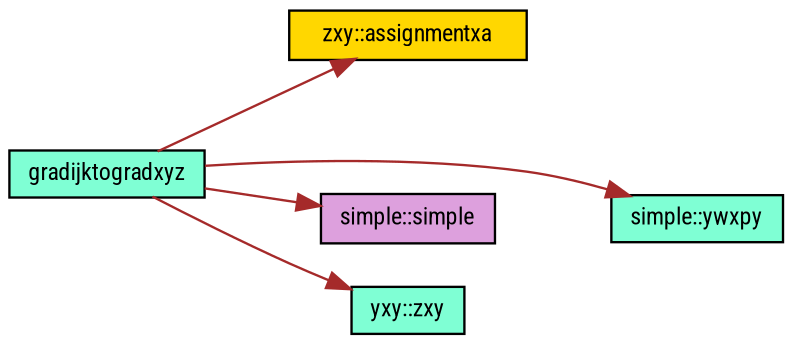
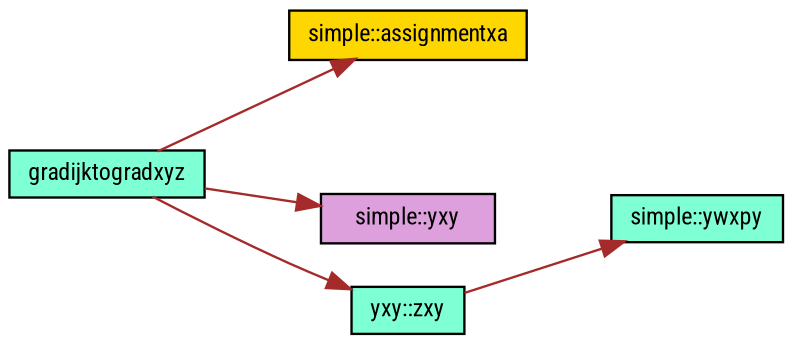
node "zxy::assignmentxa": label "zxy::assignmentxa" -> "simple::assignmentxa"
edge "gradijktogradxyz" -> "simple::ywxpy": now "yxy::zxy" -> "simple::ywxpy"
node "simple::simple": label "simple::simple" -> "simple::yxy"
